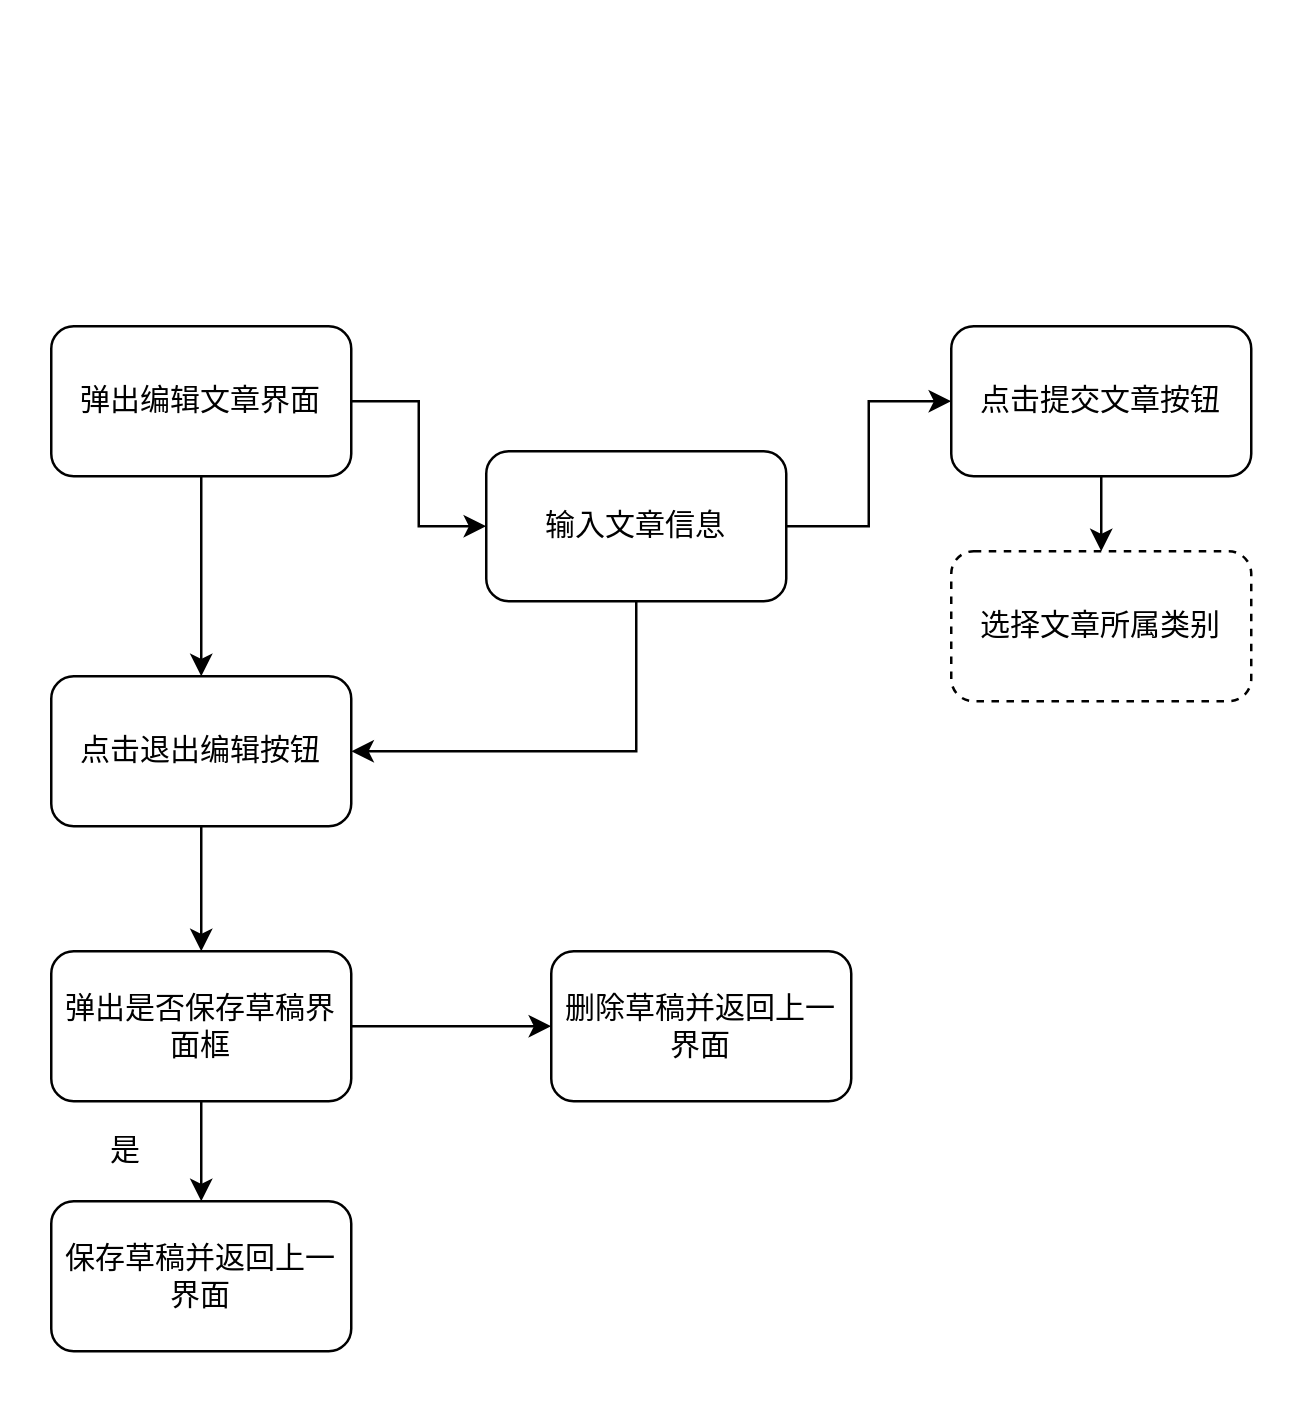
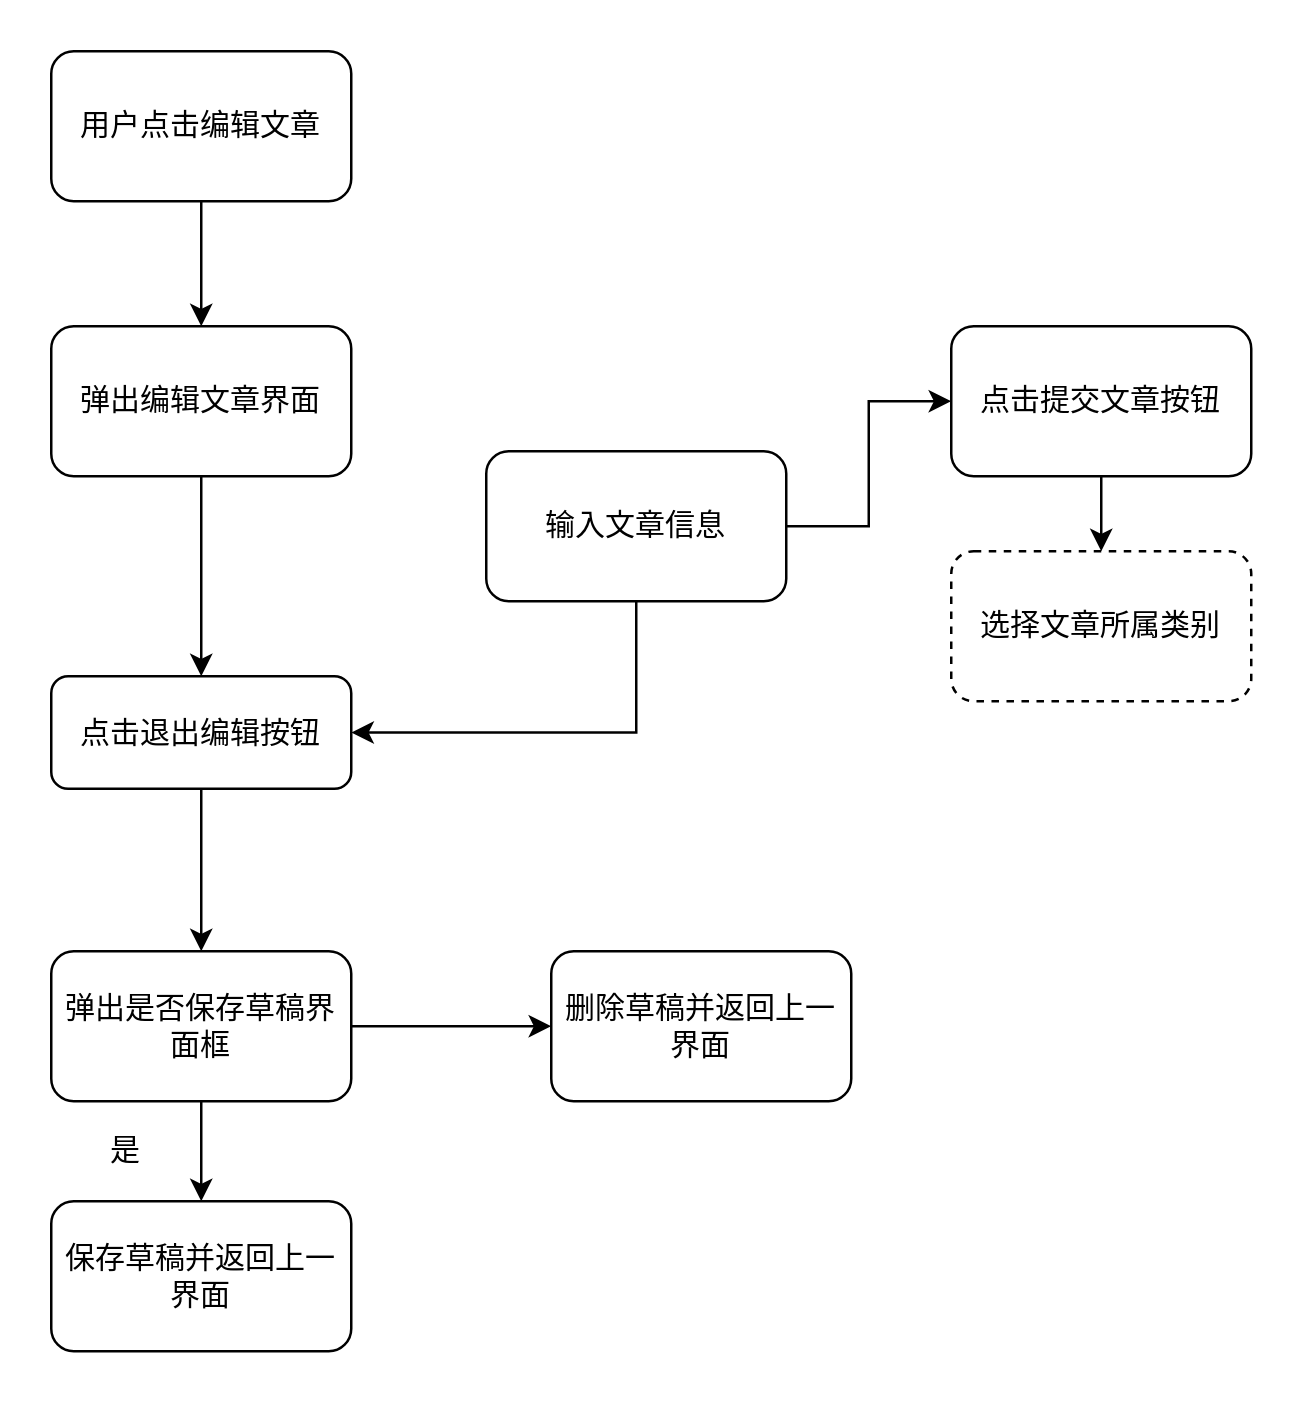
node "用户点击编辑文章": added
edge "用户点击编辑文章" -> "弹出编辑文章界面": added
edge "弹出编辑文章界面" -> "输入文章信息": removed
node "点击退出编辑按钮": size 300x150 -> 300x113
